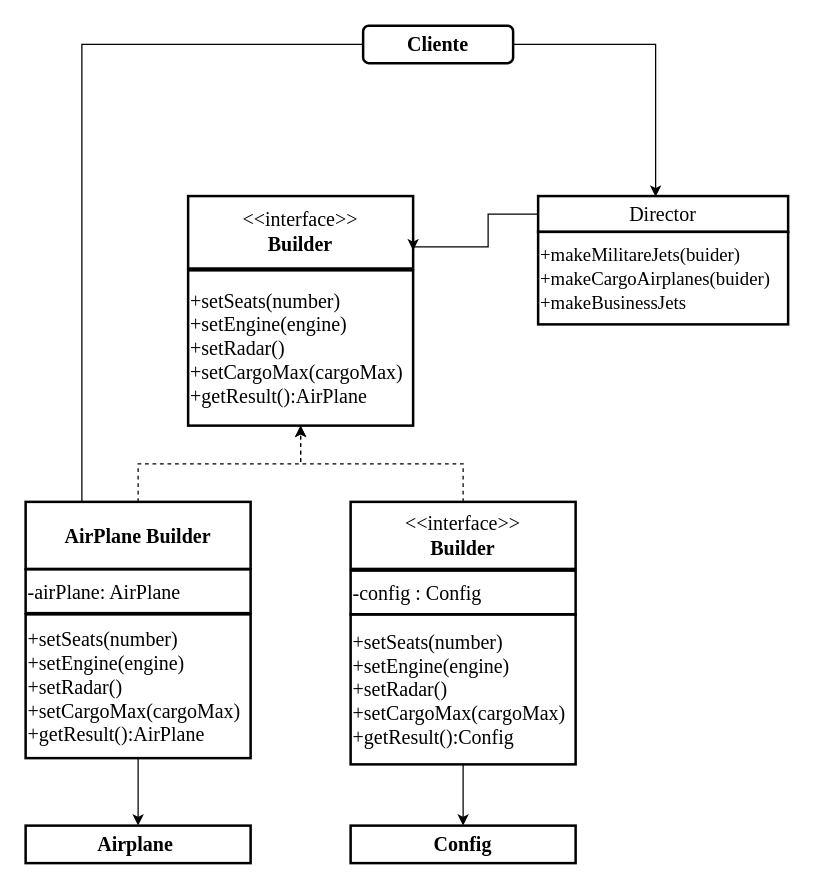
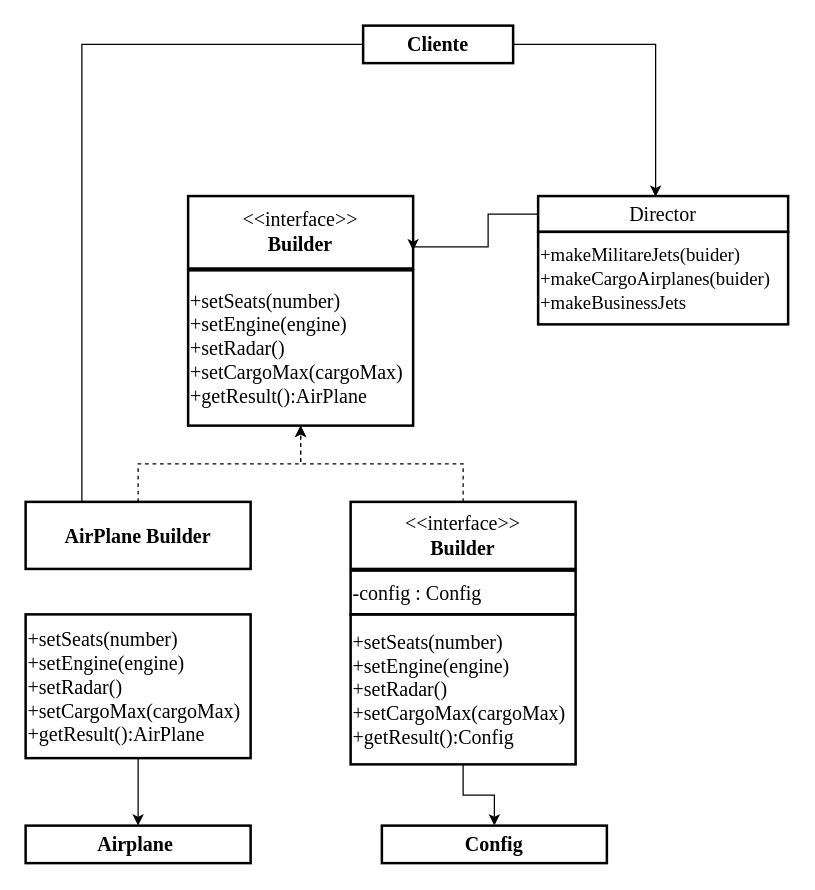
node "Cliente": shape rounded rectangle -> rectangle
node "-airPlane: AirPlane": removed
node "Config": moved (463, 844) -> (494, 844)
